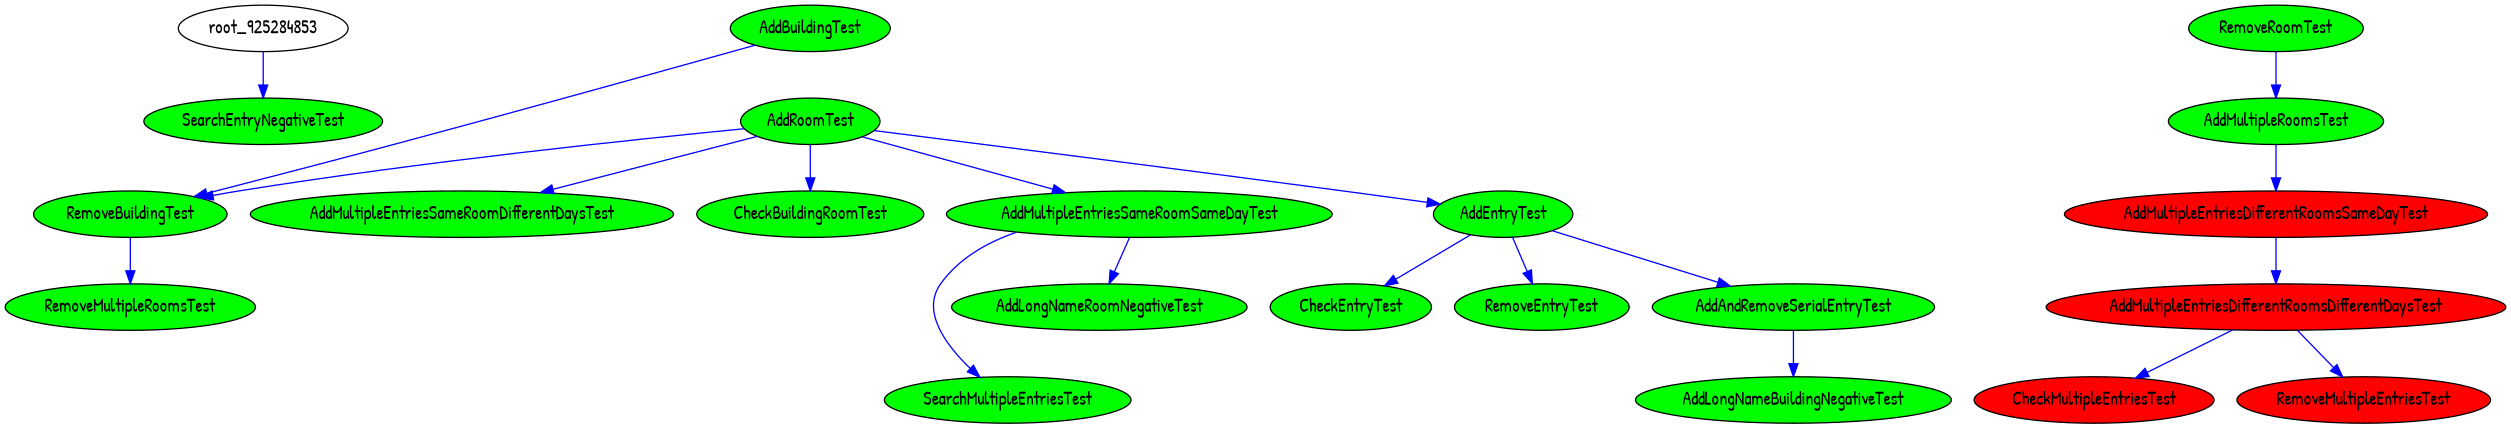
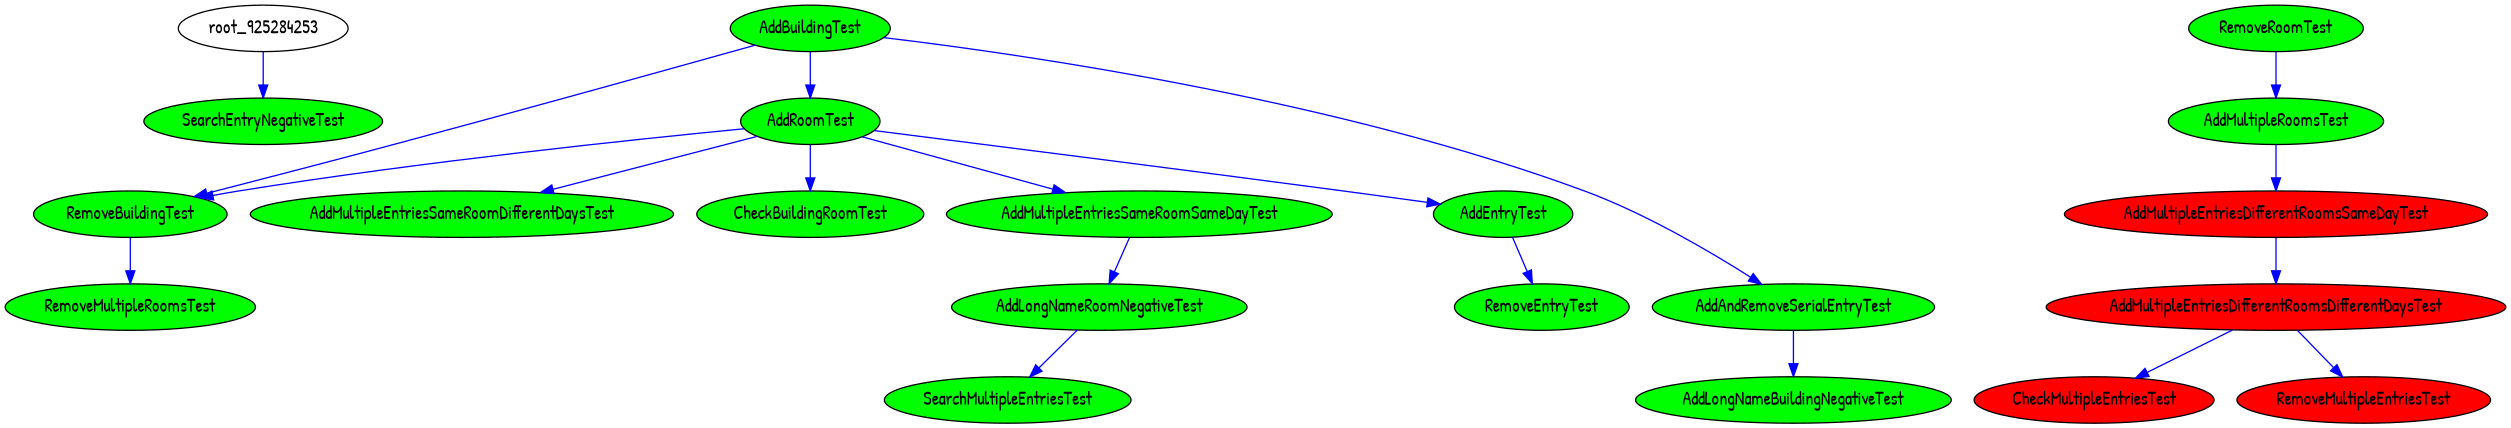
node "root_925284853": label "root_925284853" -> "root_925284253"
edge "AddBuildingTest" -> "AddRoomTest": added
edge "AddEntryTest" -> "AddAndRemoveSerialEntryTest": now "AddBuildingTest" -> "AddAndRemoveSerialEntryTest"
edge "AddMultipleEntriesSameRoomSameDayTest" -> "SearchMultipleEntriesTest": now "AddLongNameRoomNegativeTest" -> "SearchMultipleEntriesTest"
node "CheckEntryTest": removed
